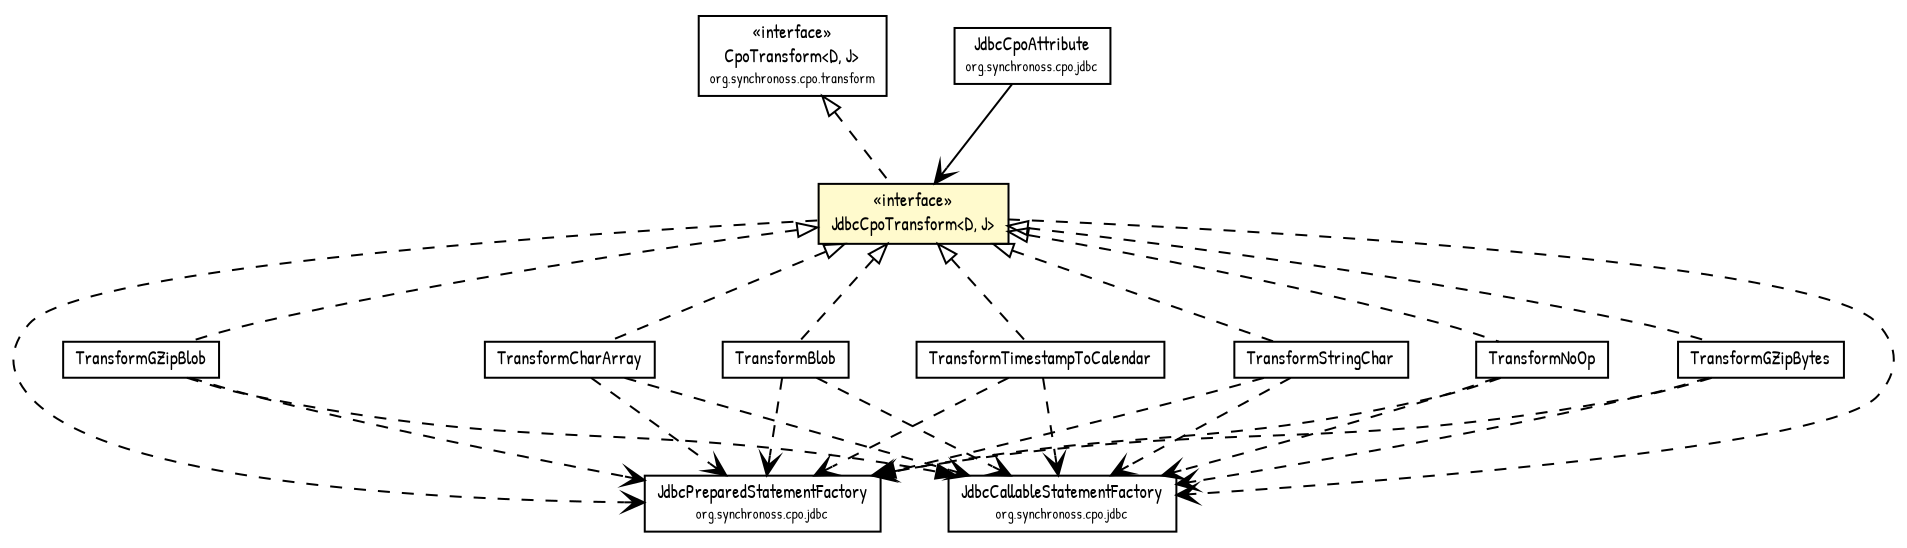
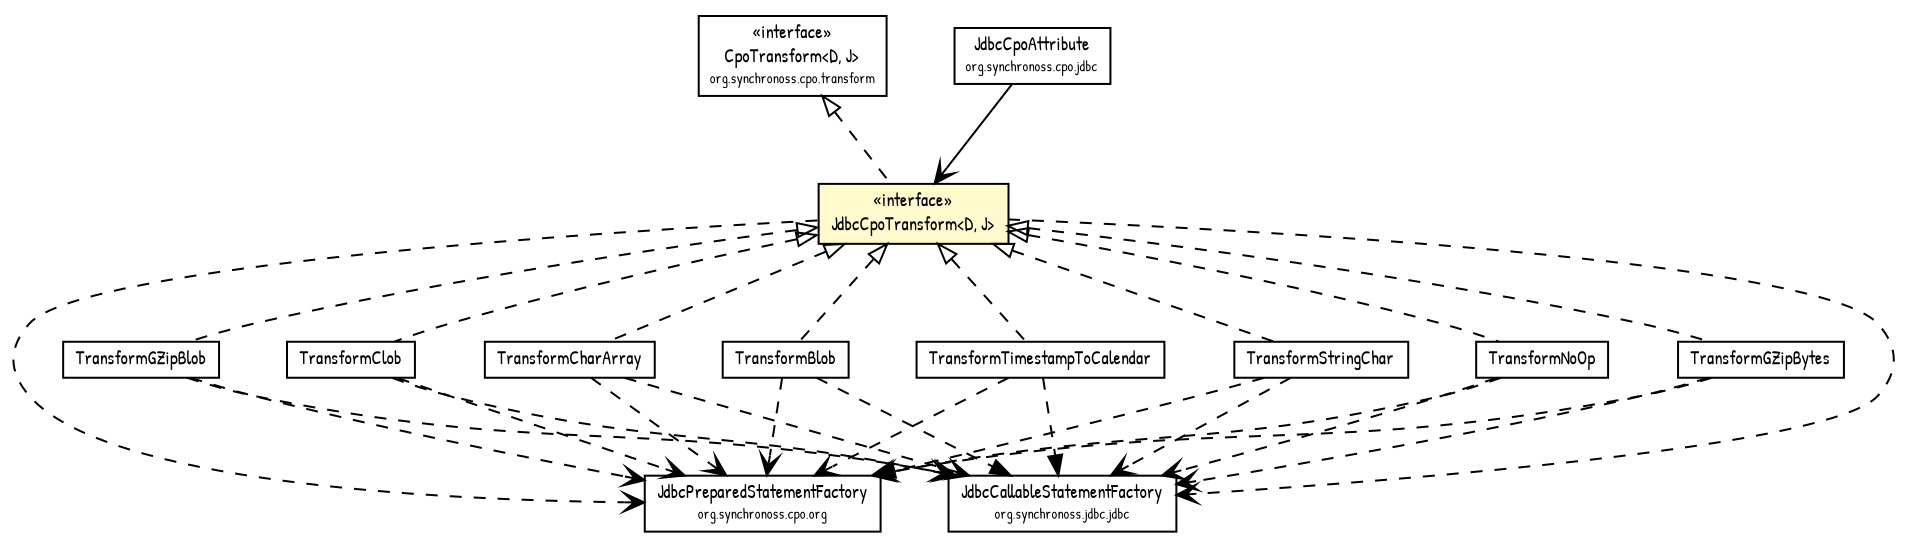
node "TransformClob": added
edge "TransformTimestampToCalendar" -> "JdbcCallableStatementFactory": arrowhead open -> normal
edge "TransformBlob" -> "JdbcCallableStatementFactory": arrowhead open -> normal
edge "TransformGZipBlob" -> "JdbcCallableStatementFactory": arrowhead normal -> open
node "JdbcPreparedStatementFactory": text "org.synchronoss.cpo.jdbc" -> "org.synchronoss.cpo.org"
node "JdbcCallableStatementFactory": text "org.synchronoss.cpo.jdbc" -> "org.synchronoss.jdbc.jdbc"
